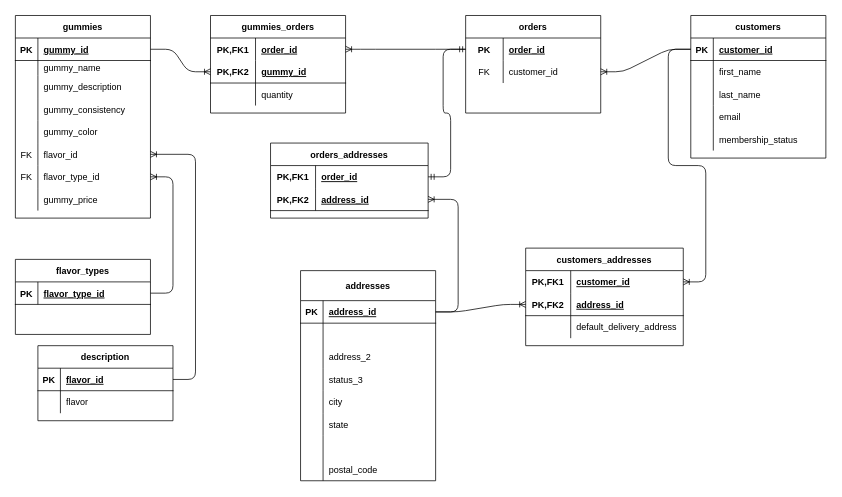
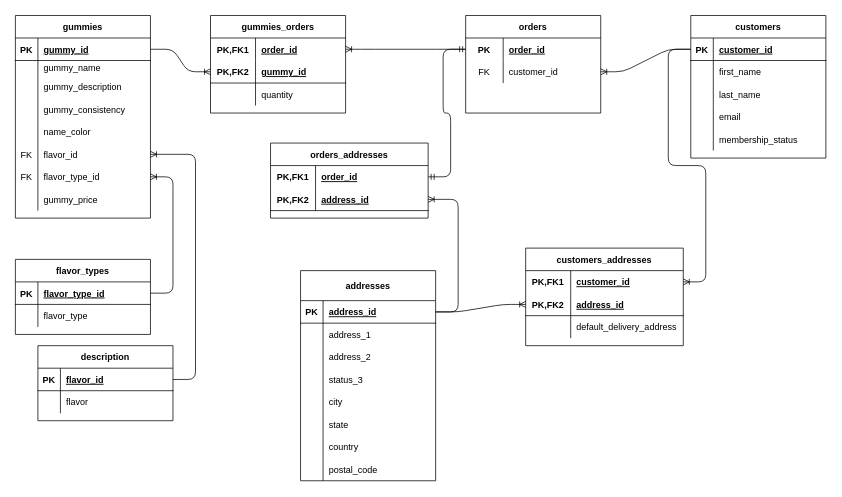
node "gummy_color": label "gummy_color" -> "name_color"
node "flavor_type": added
node "address_1": added
node "country": added
